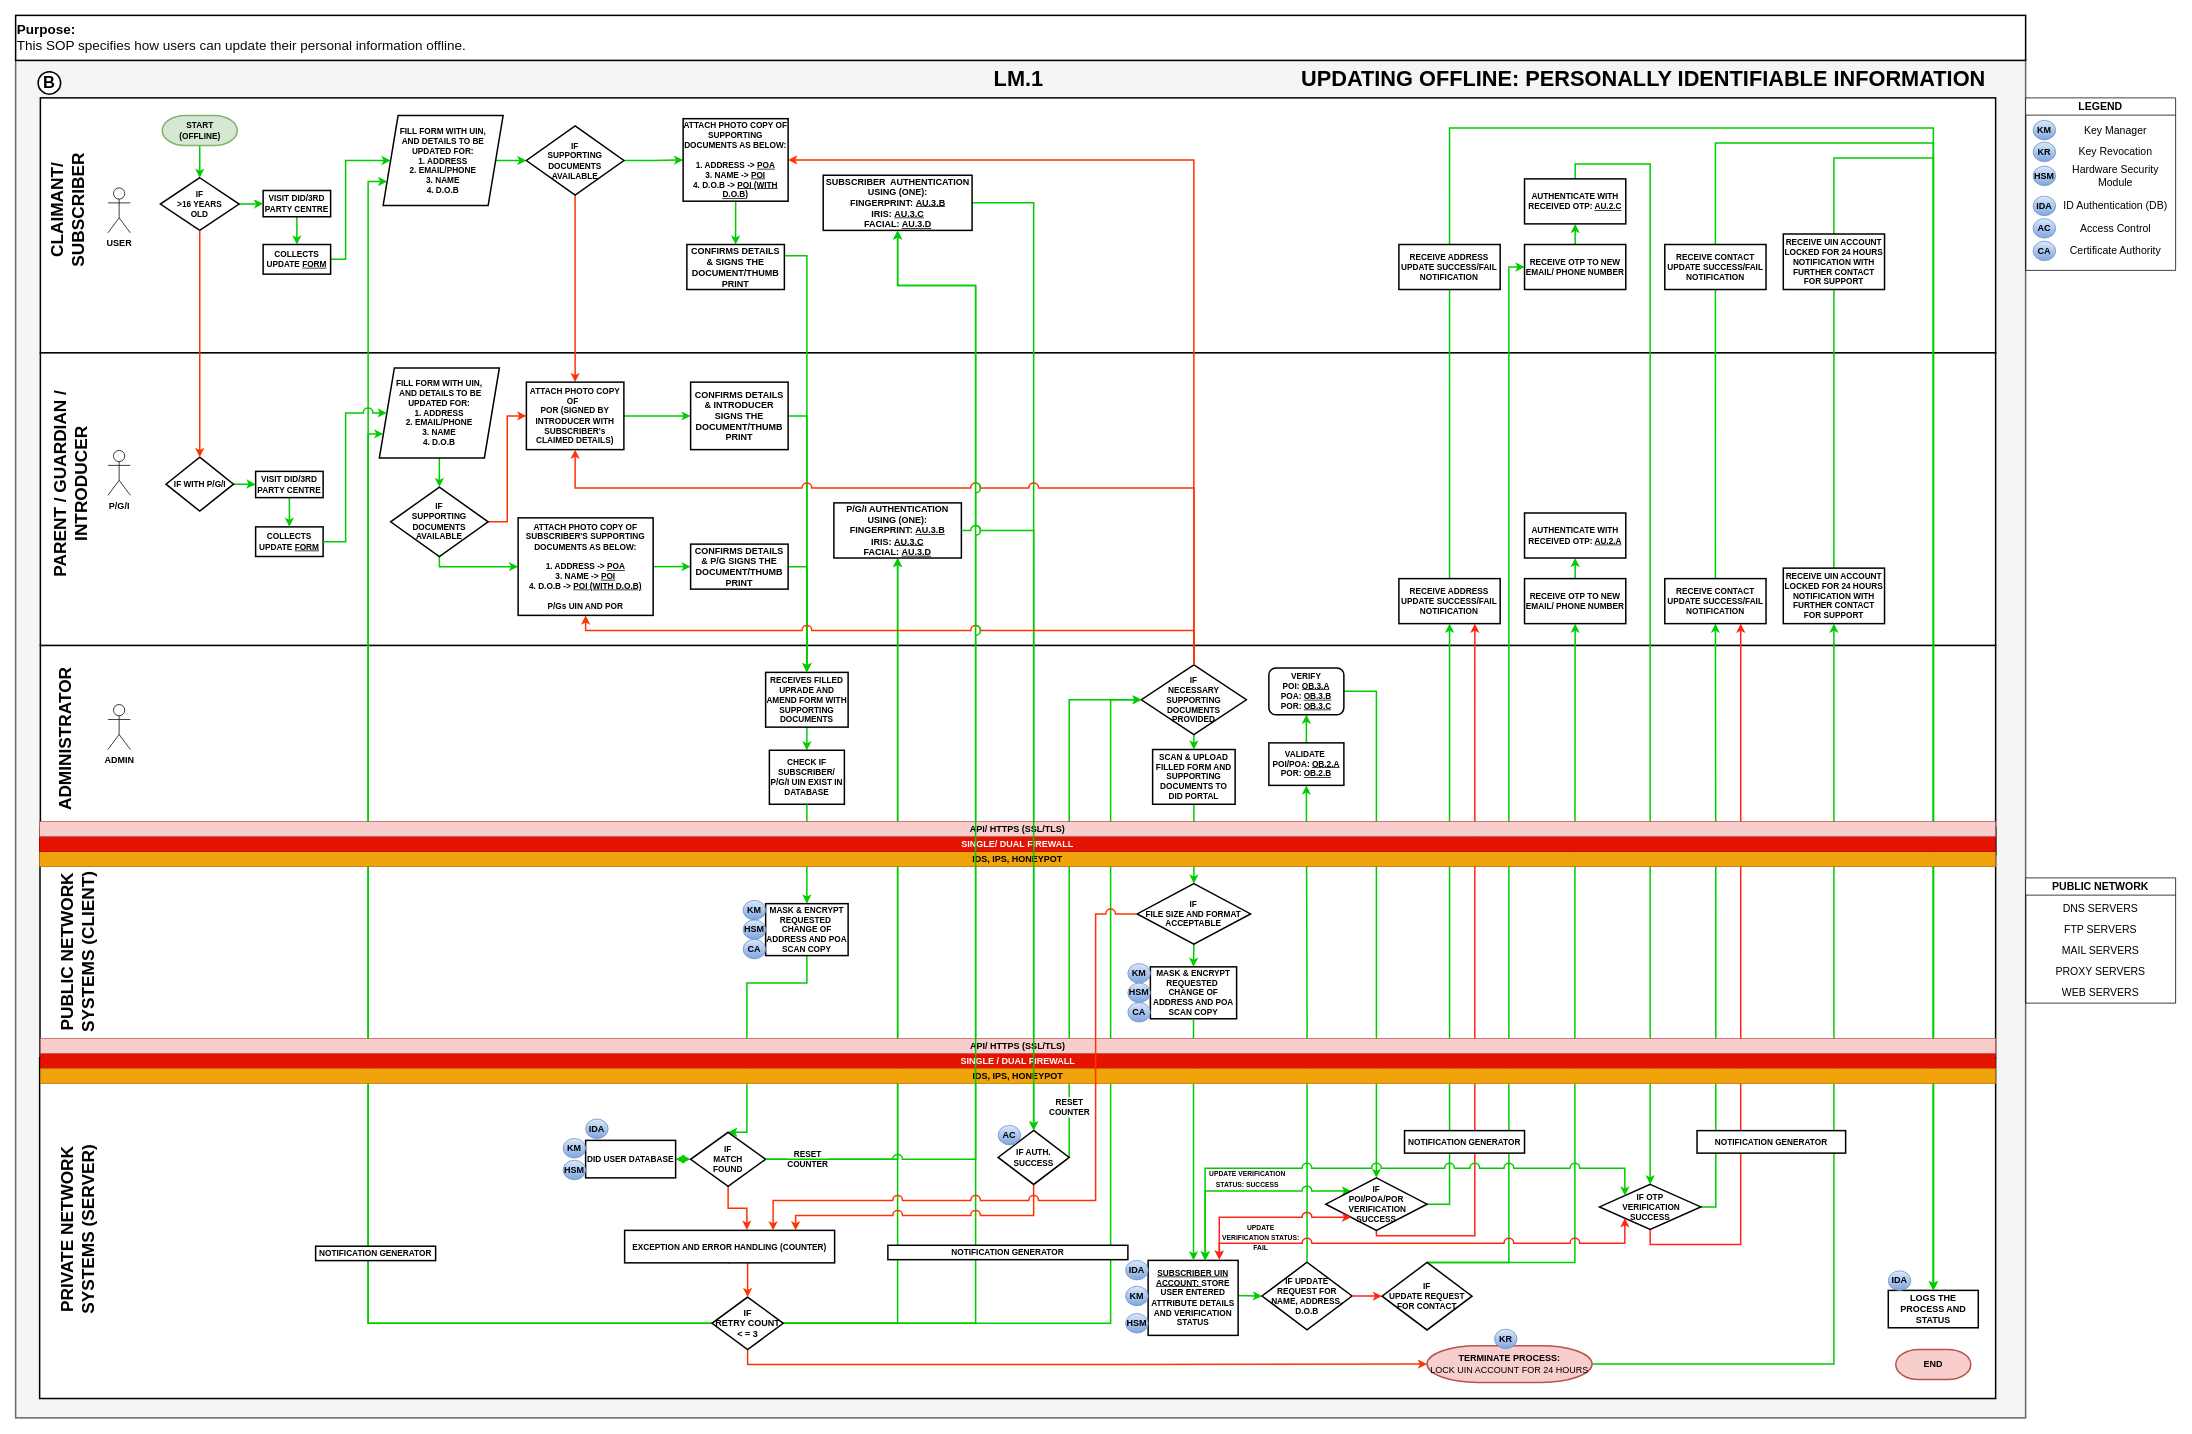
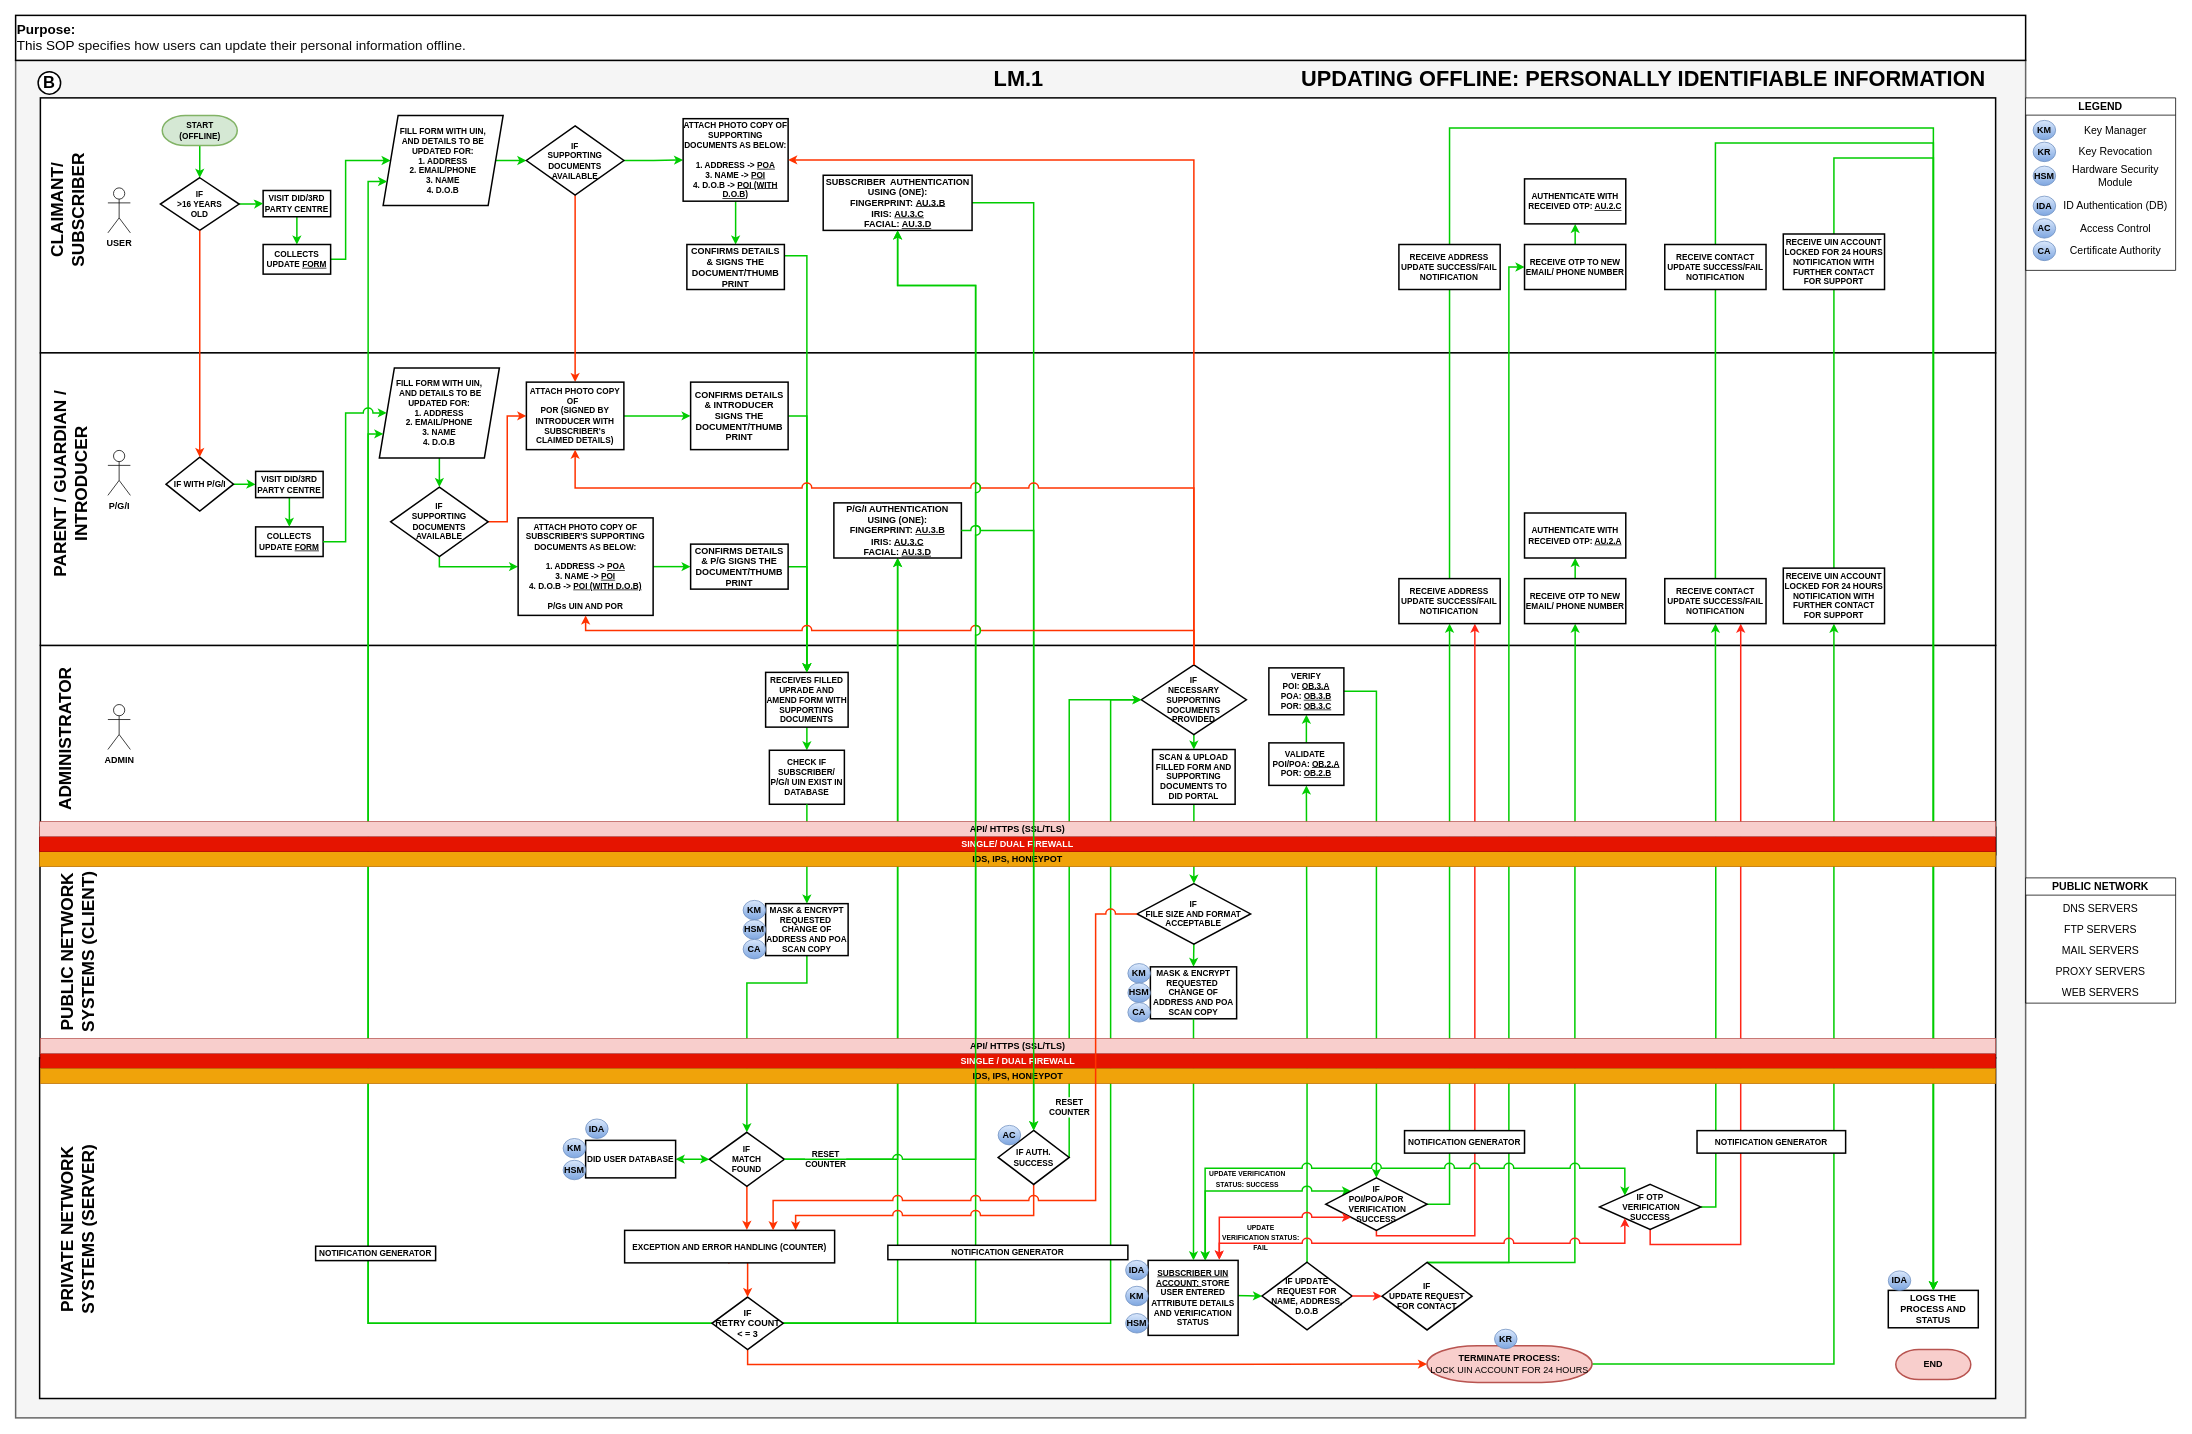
edge "AUTHENTICATE WITH RECEIVED OTP: AU.2.C" -> "IF OTP VERIFICATION SUCCESS": removed
node "VERIFY POI: OB.3.A POA: OB.3.B POR: OB.3.C": shape rounded rectangle -> rectangle
node "IF MATCH FOUND": moved (728, 1159) -> (747, 1159)
